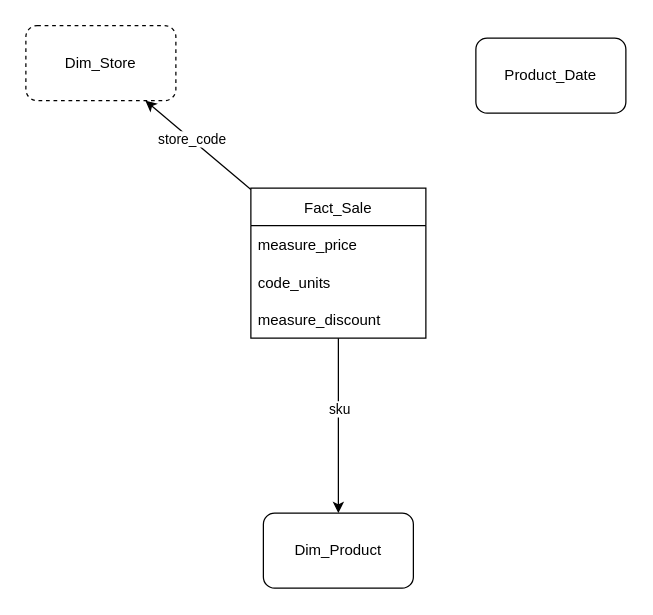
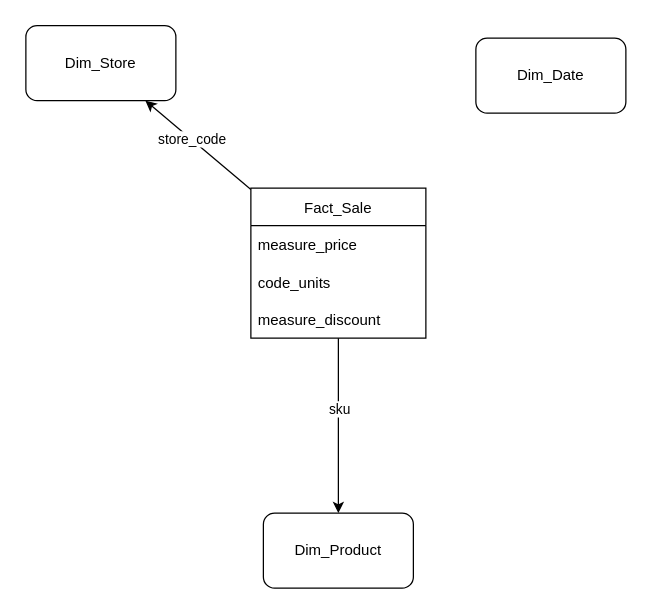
node "Dim_Store": style dashed -> solid
node "Product_Date": label "Product_Date" -> "Dim_Date"
